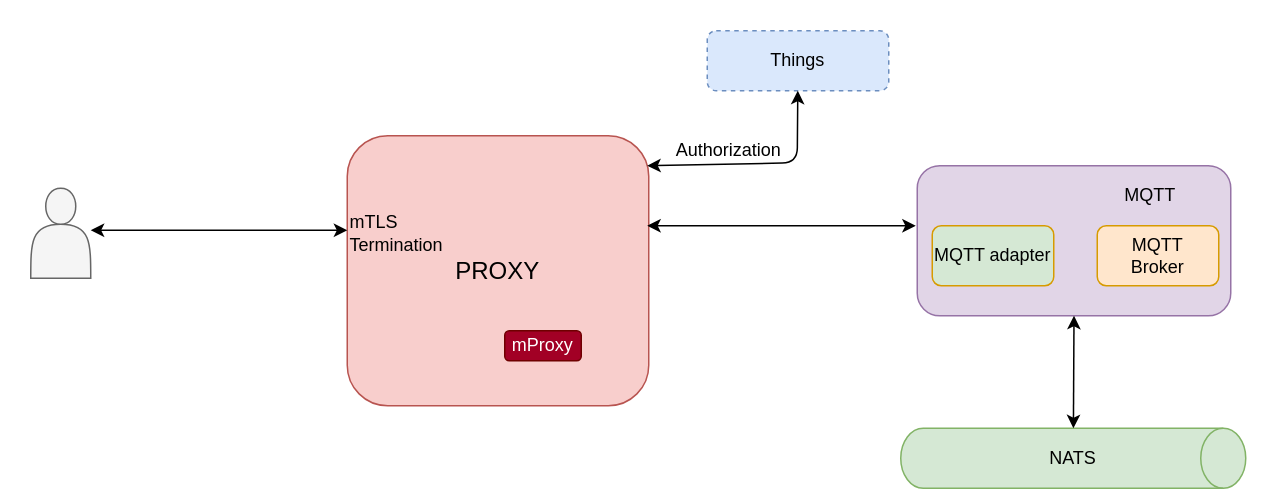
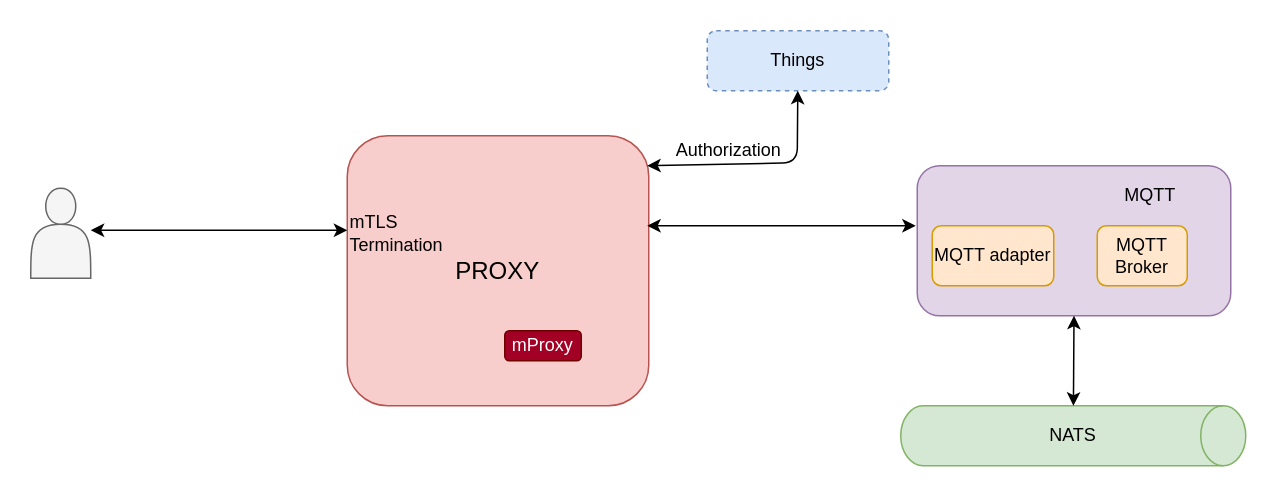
node "MQTT adapter": fillcolor #d5e8d4 -> #ffe6cc
node "MQTT Broker": size 122x60 -> 90x60
node "NATS": moved (1073, 458) -> (1073, 436)
